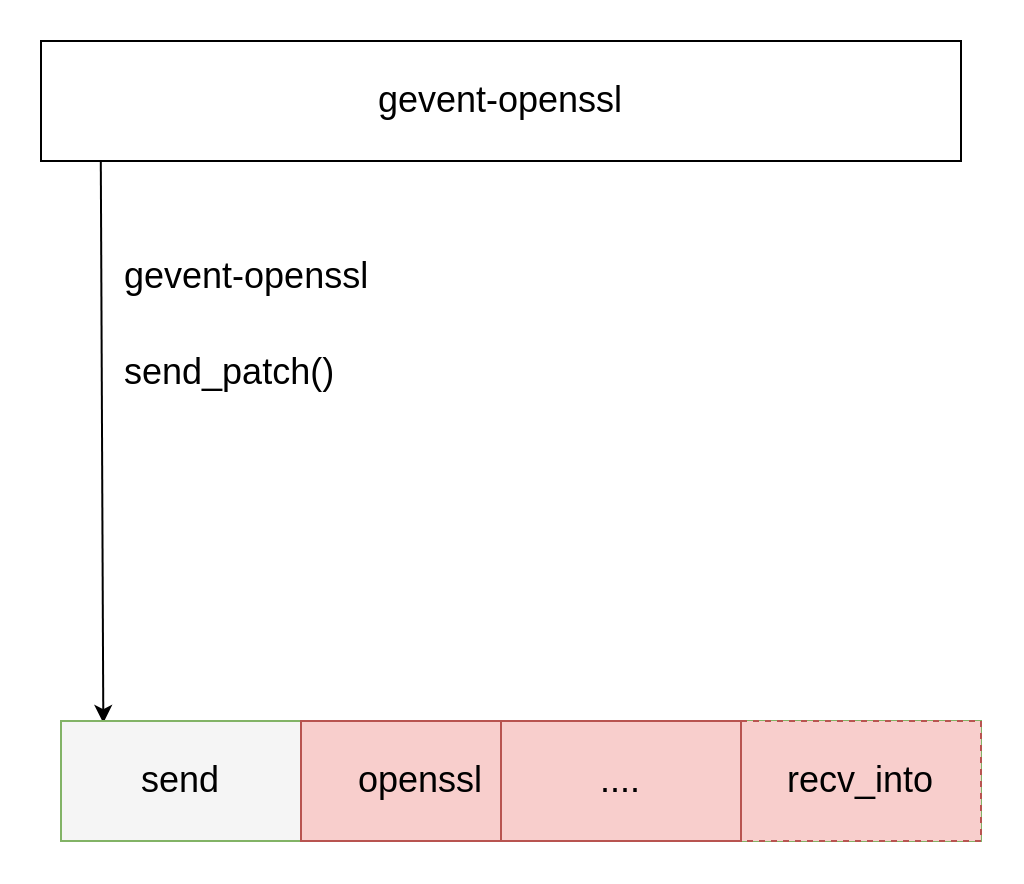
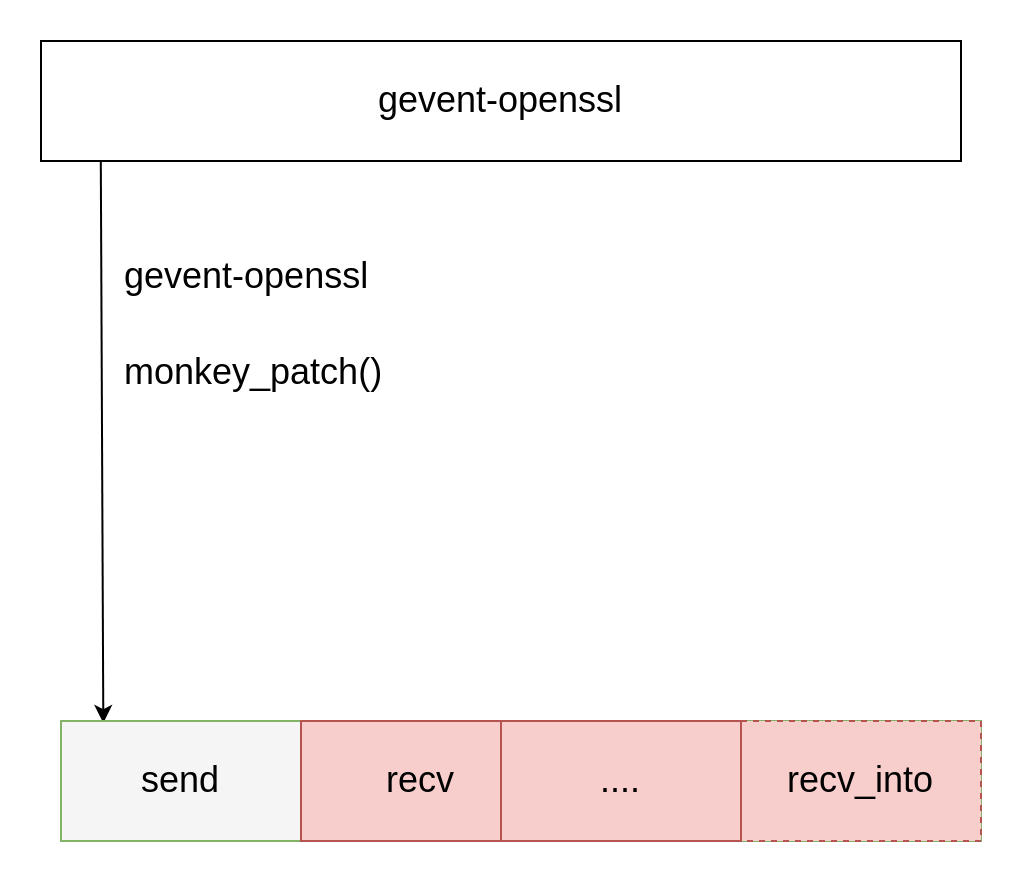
node "send_patch()": label "send_patch()" -> "monkey_patch()"
node "openssl": label "openssl" -> "recv"
